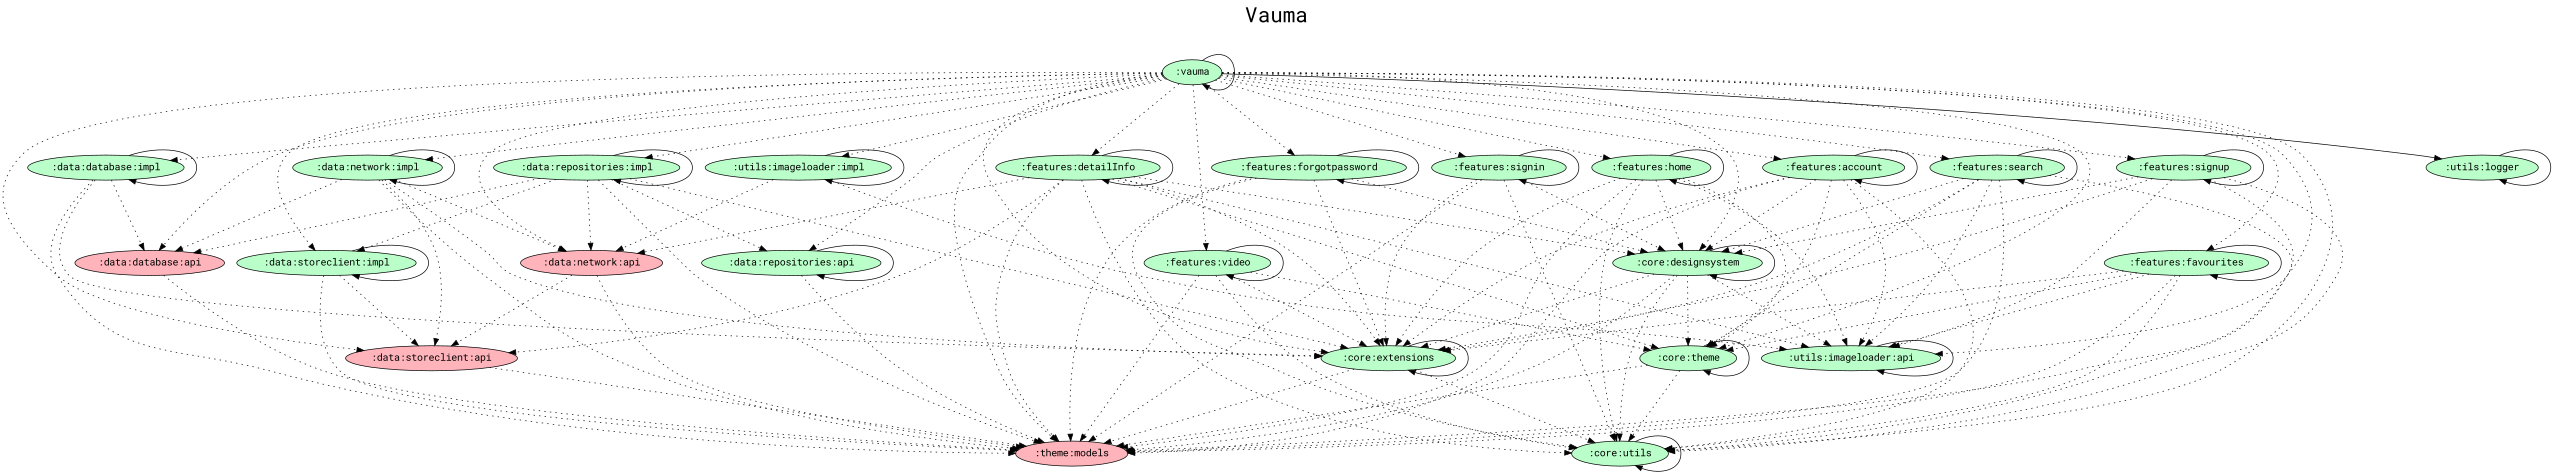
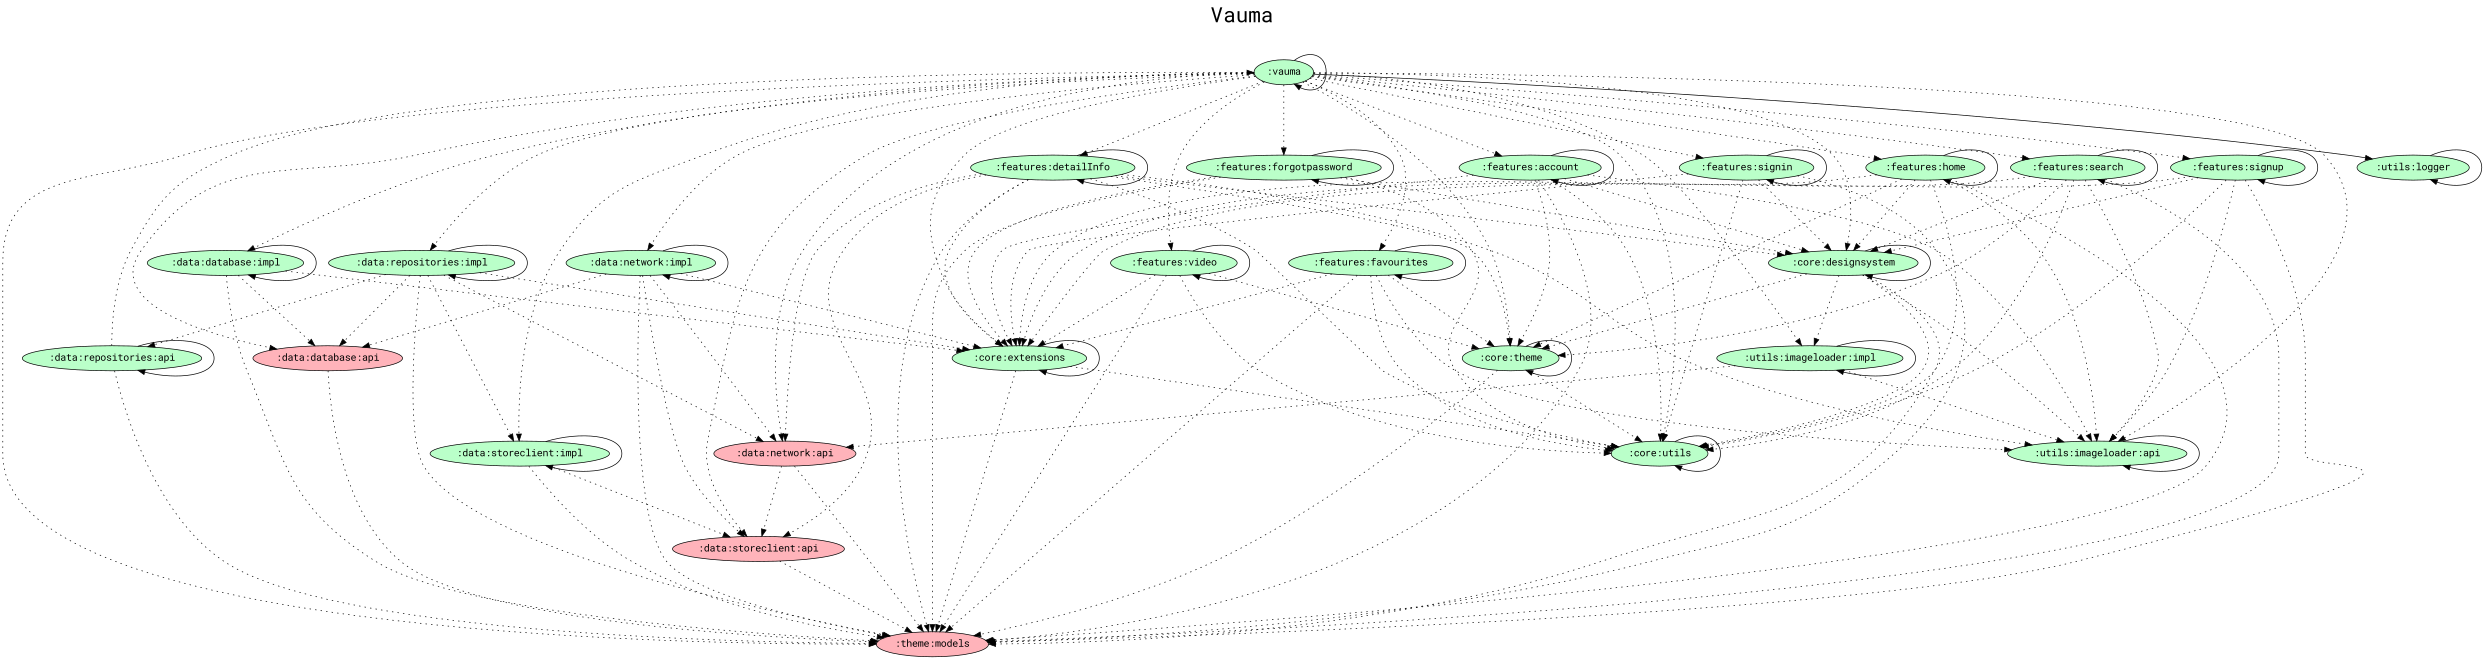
edge ":vauma" -> ":data:repositories:api": reversed
edge ":core:designsystem" -> ":core:extensions": now ":core:designsystem" -> ":utils:imageloader:impl"
